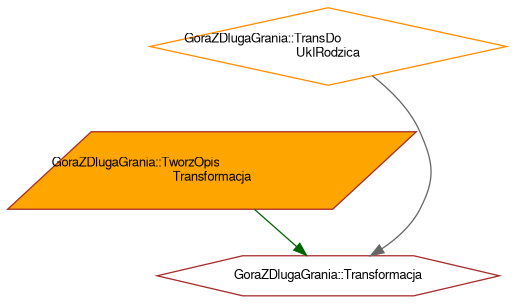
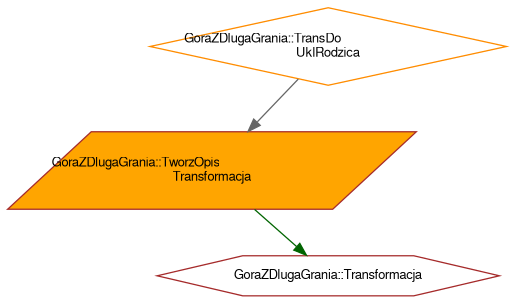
edge "GoraZDlugaGrania::TransDo UklRodzica" -> "GoraZDlugaGrania::Transformacja": now "GoraZDlugaGrania::TransDo UklRodzica" -> "GoraZDlugaGrania::TworzOpis Transformacja"
